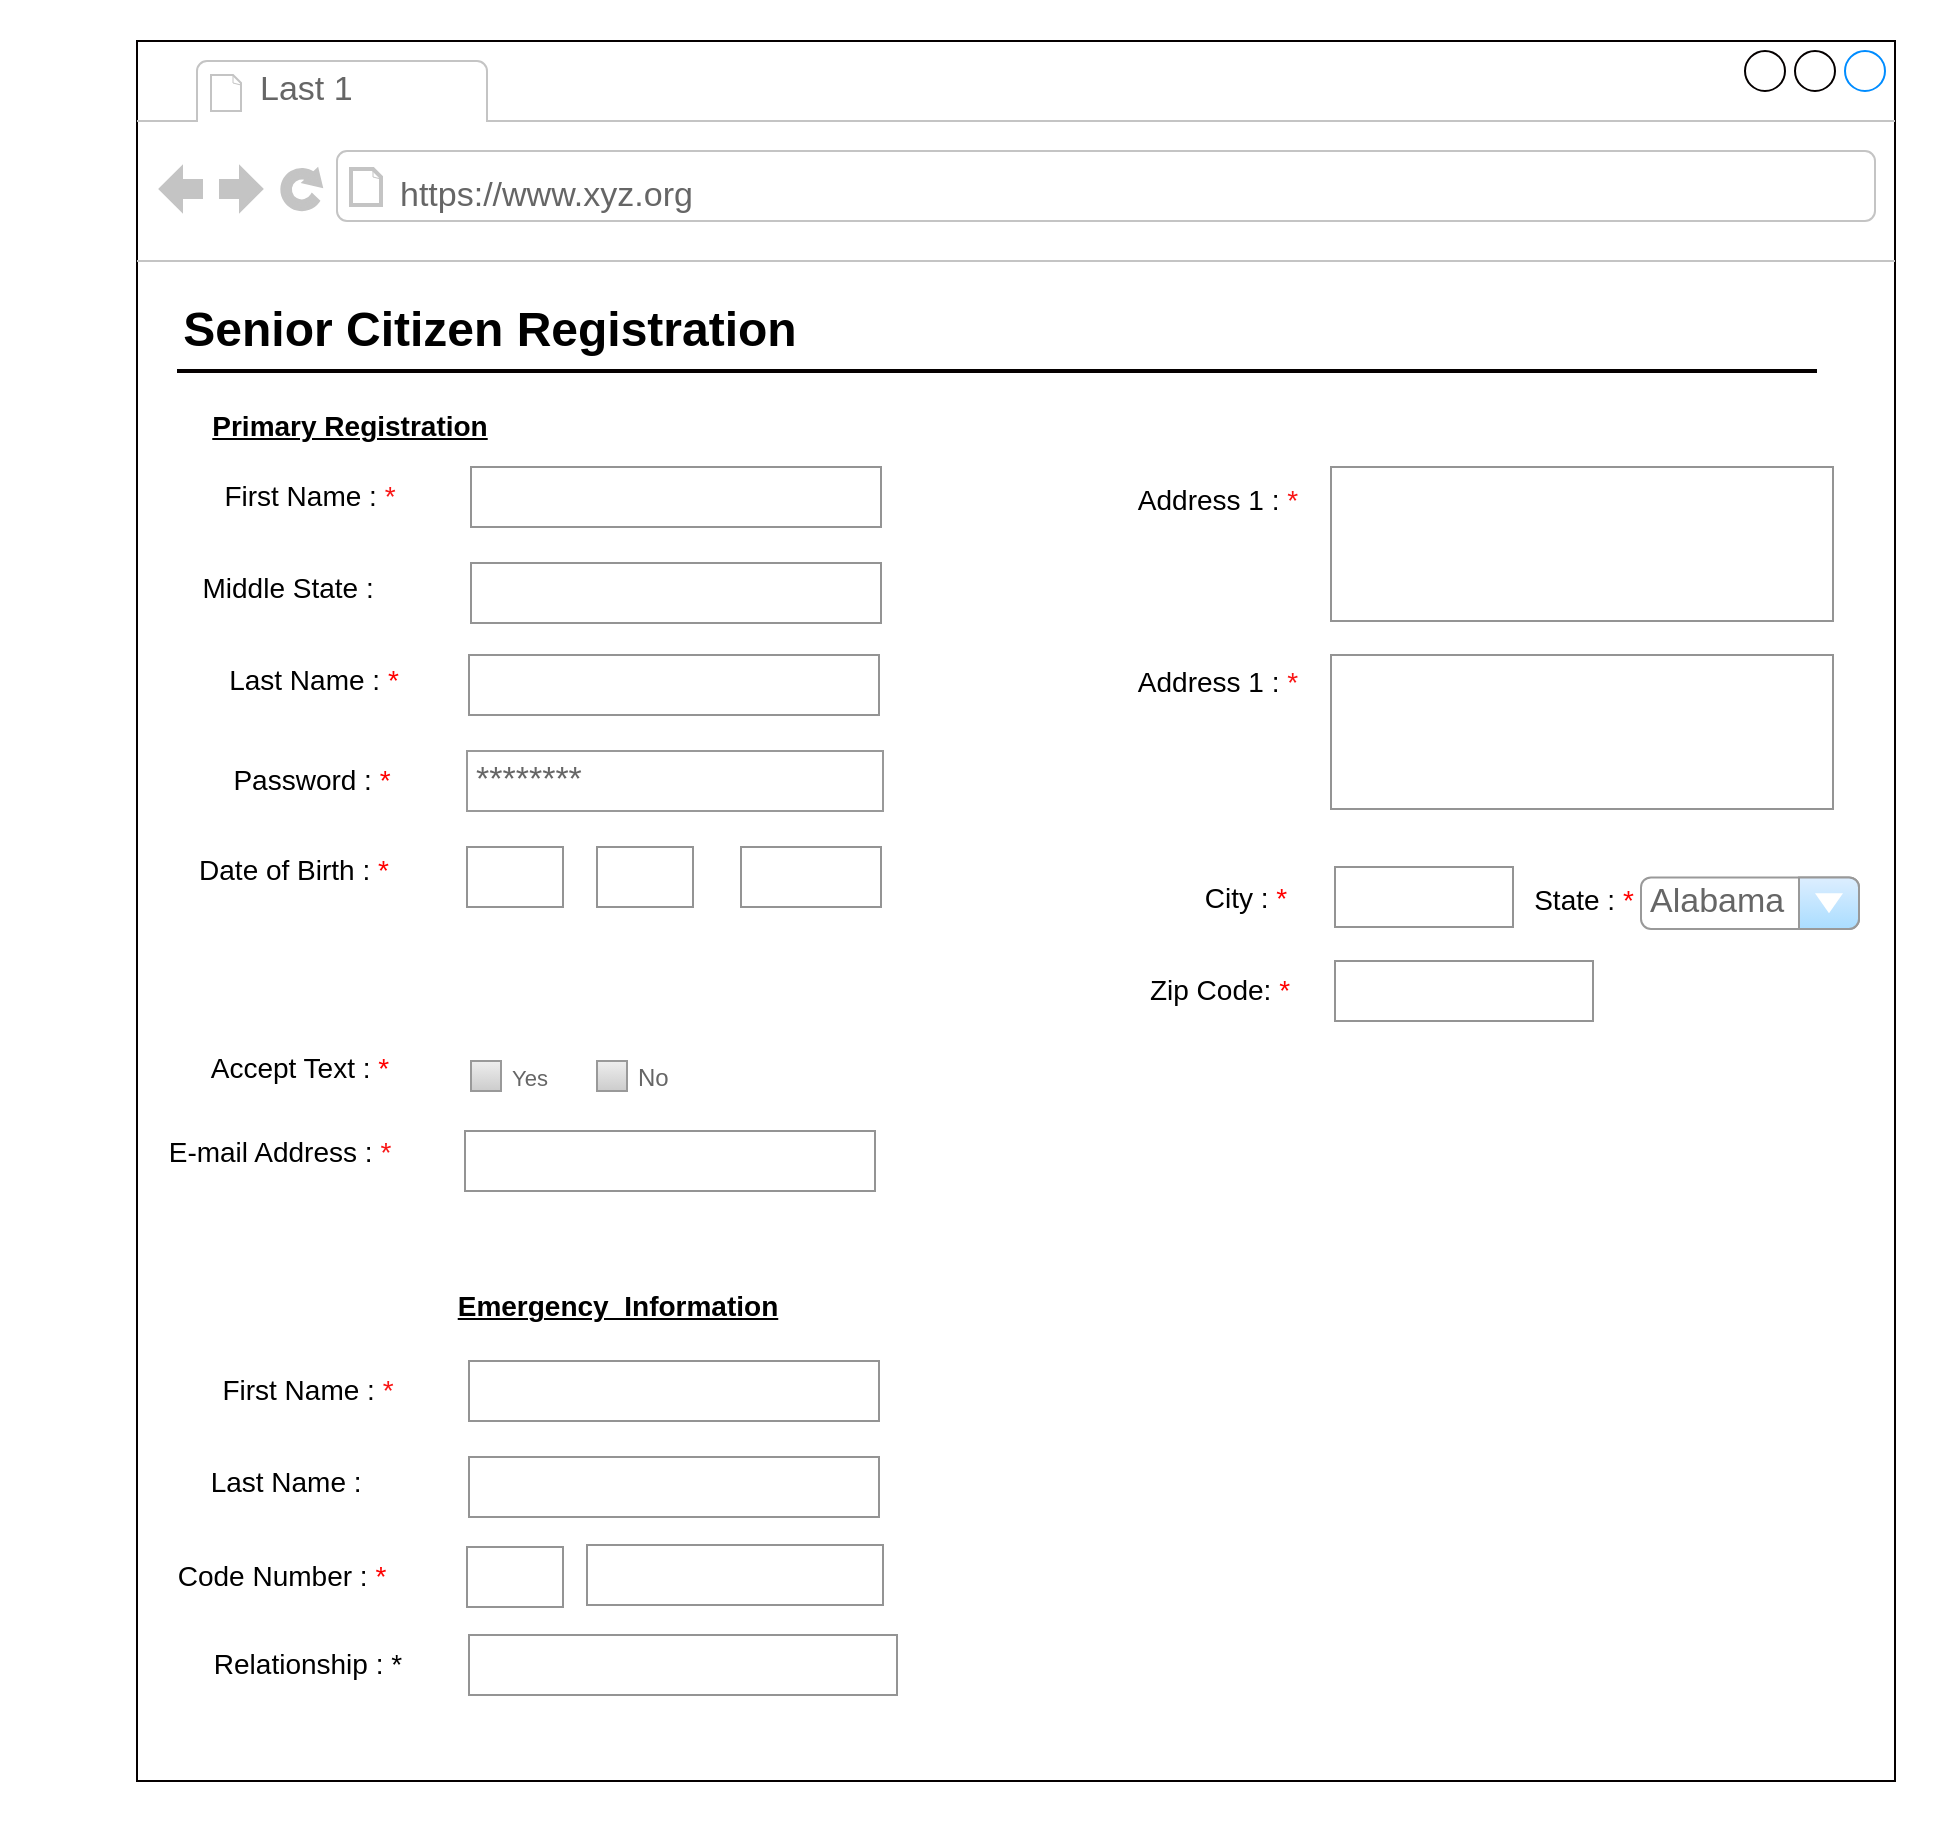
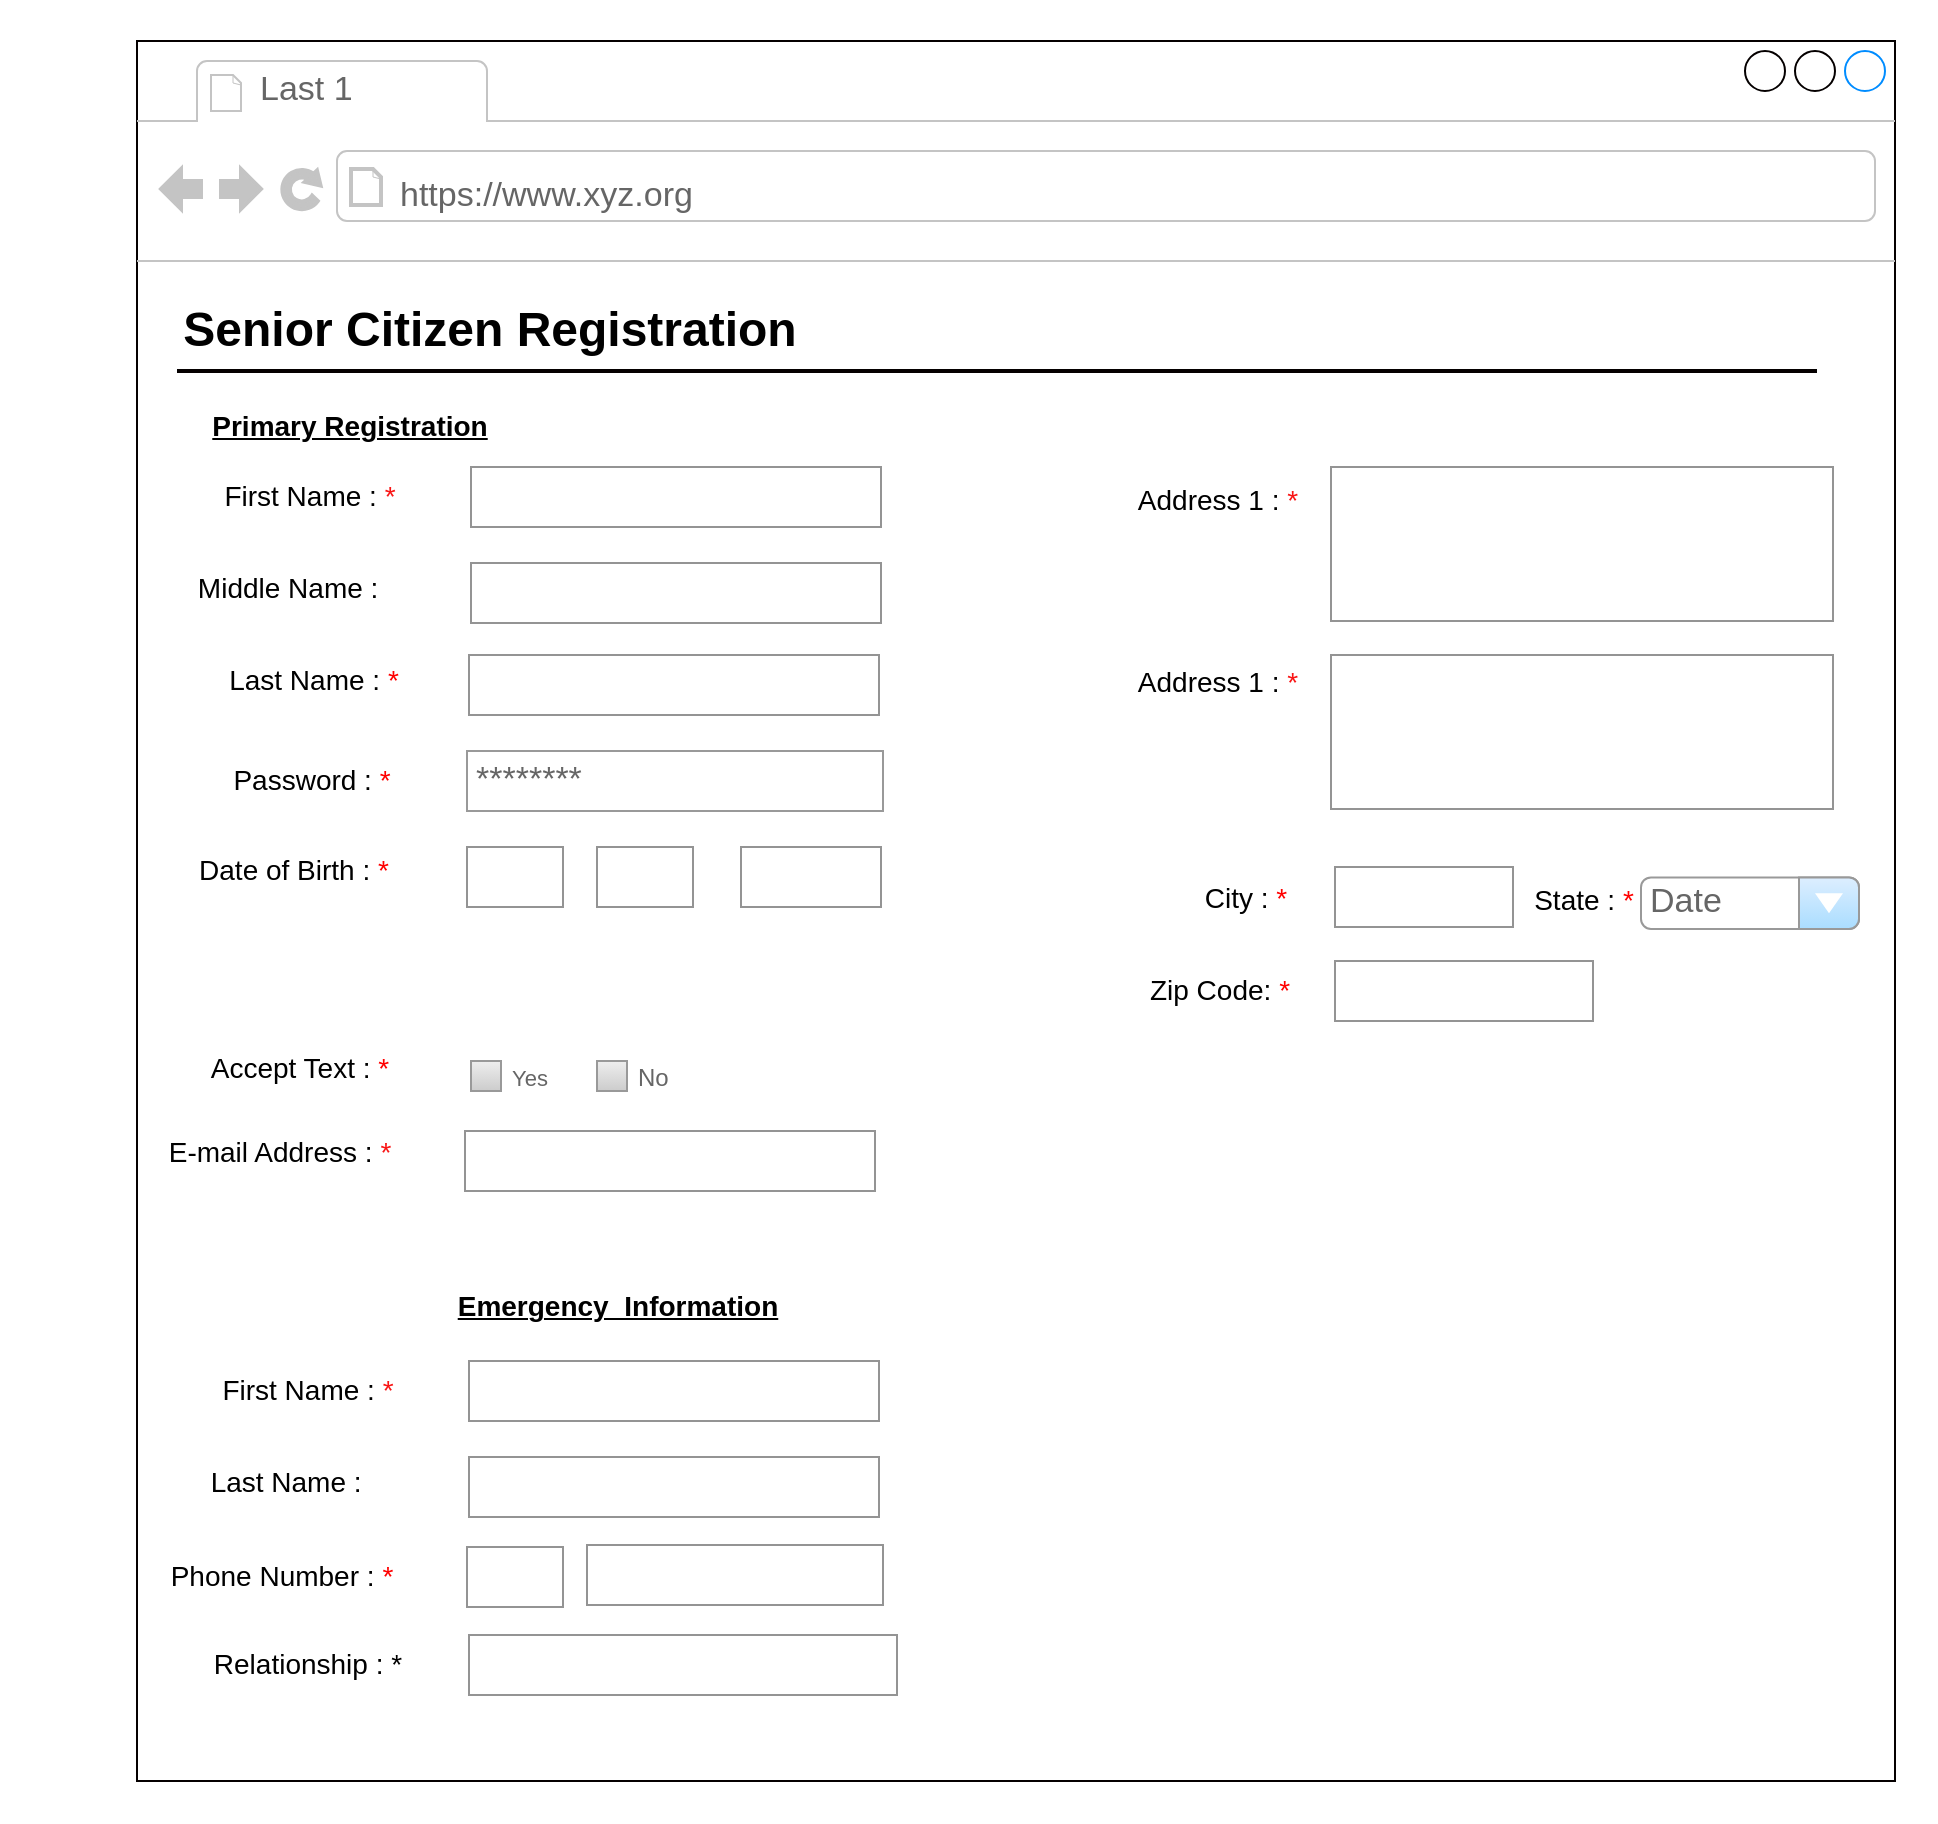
node "Middle State :": label "Middle State :" -> "Middle Name :"
node "Alabama": label "Alabama" -> "Date"
node "Code Number : *": label "Code Number : *" -> "Phone Number : *"
